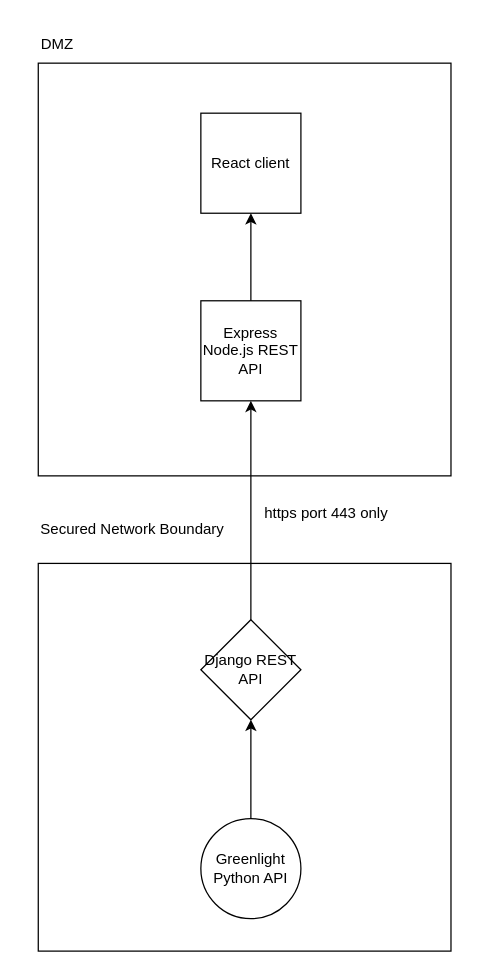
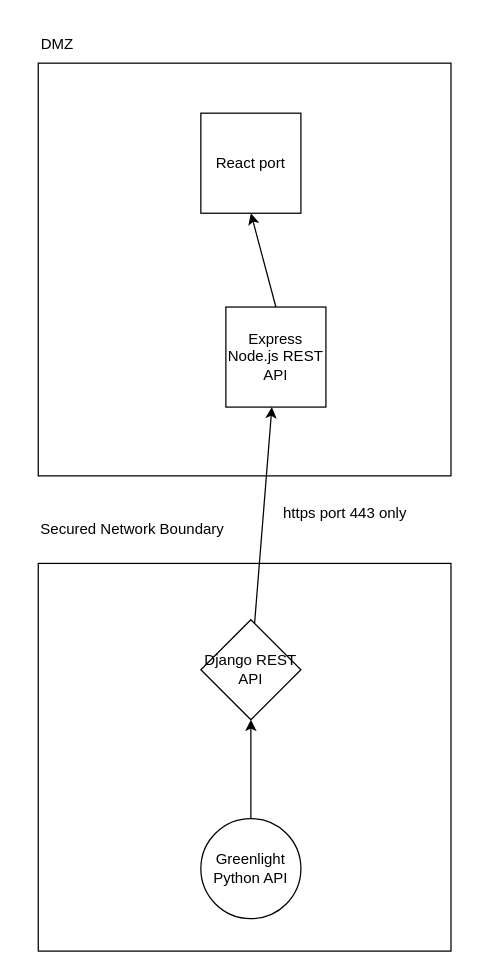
node "React client": label "React client" -> "React port"
node "Express Node.js REST API": moved (251, 351) -> (276, 357)
node "https port 443 only": moved (326, 513) -> (344, 513)
